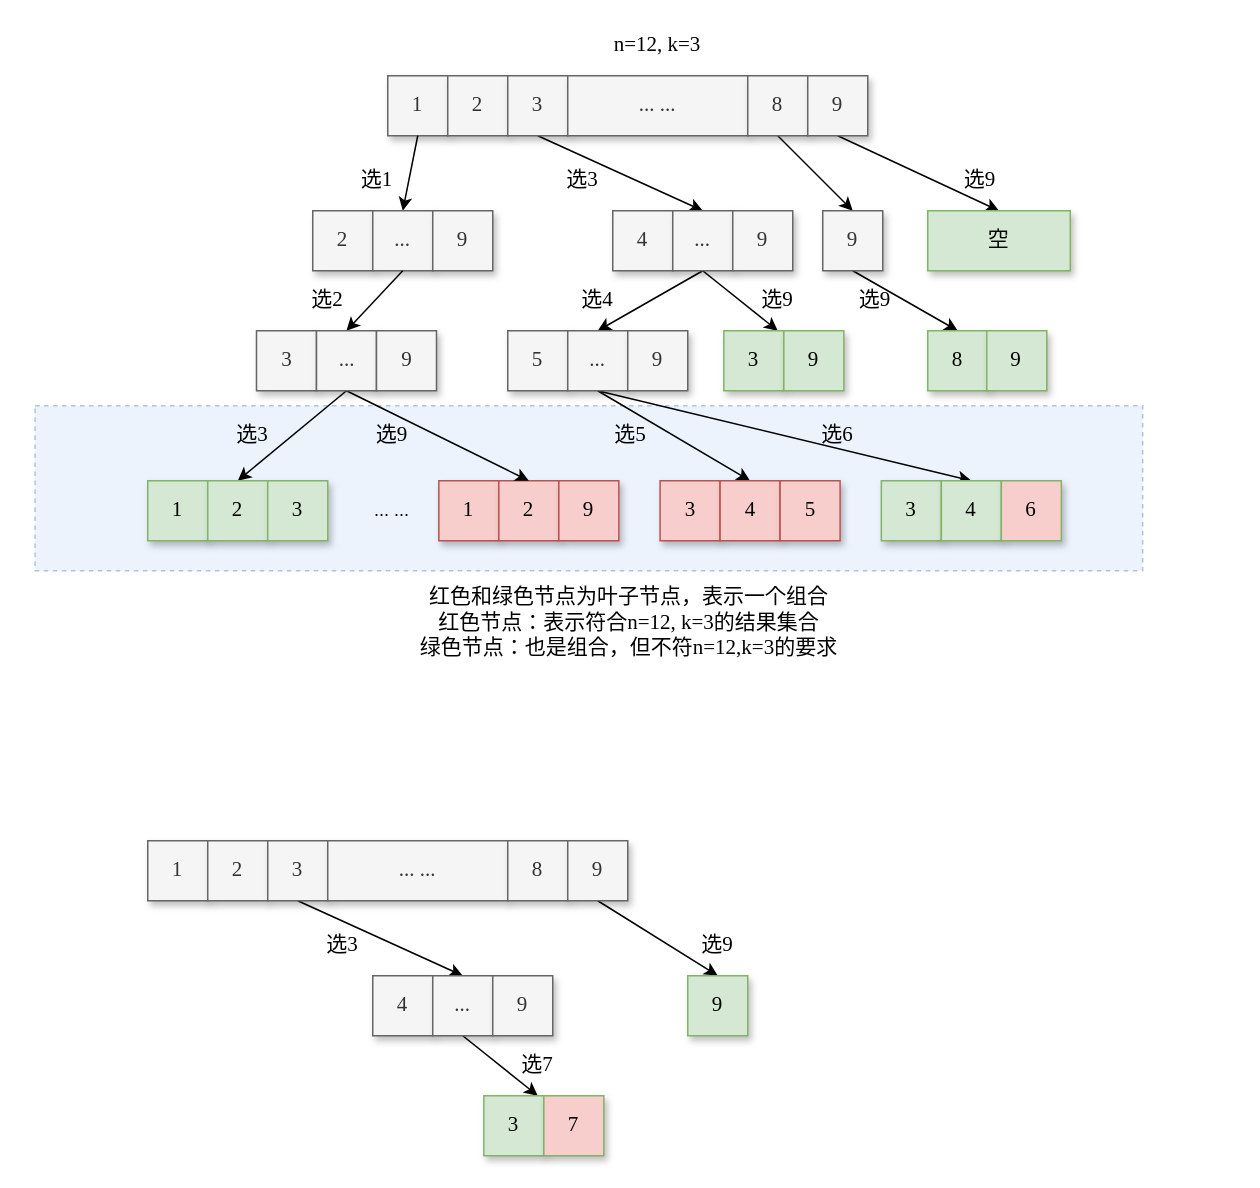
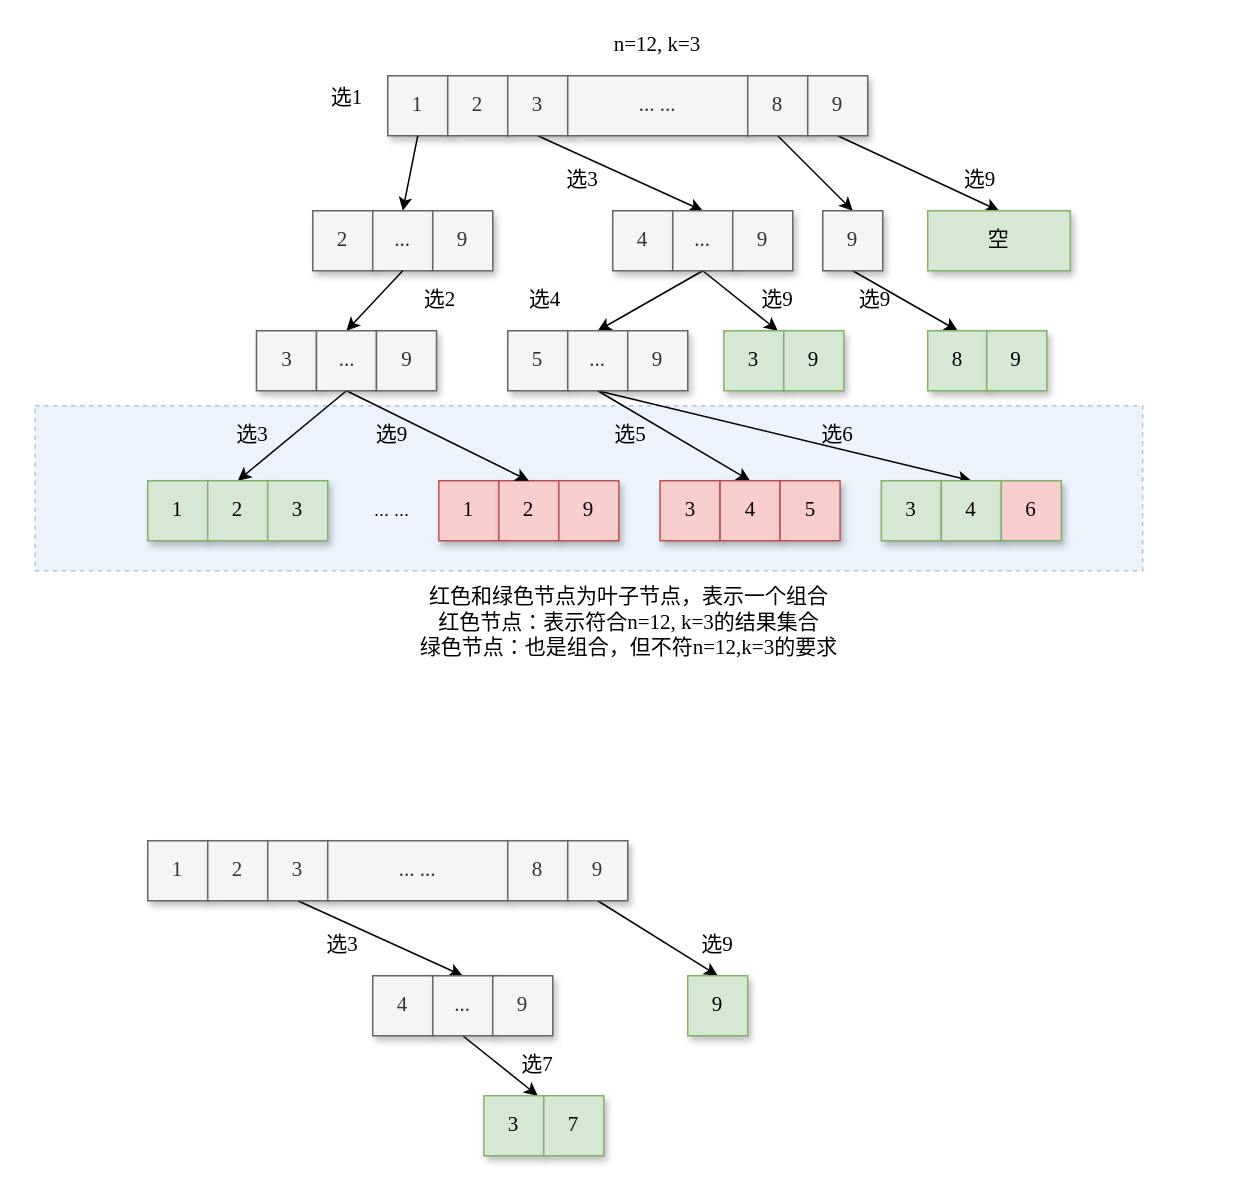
node "选1": moved (377, 181) -> (347, 98)
node "选2": moved (328, 301) -> (440, 301)
node "选4": moved (598, 301) -> (545, 301)
node "7": fillcolor #f8cecc -> #d5e8d4
